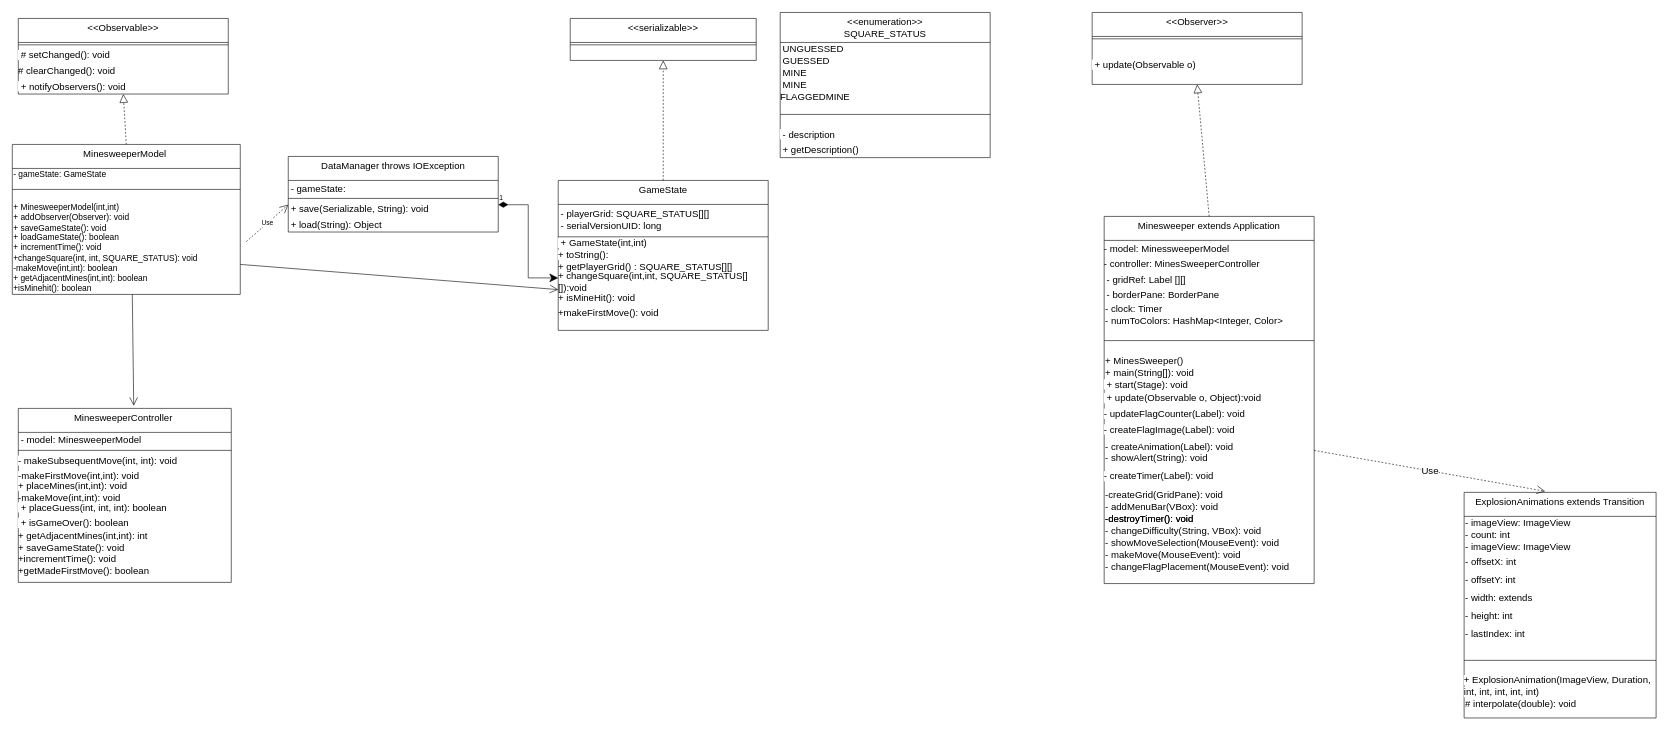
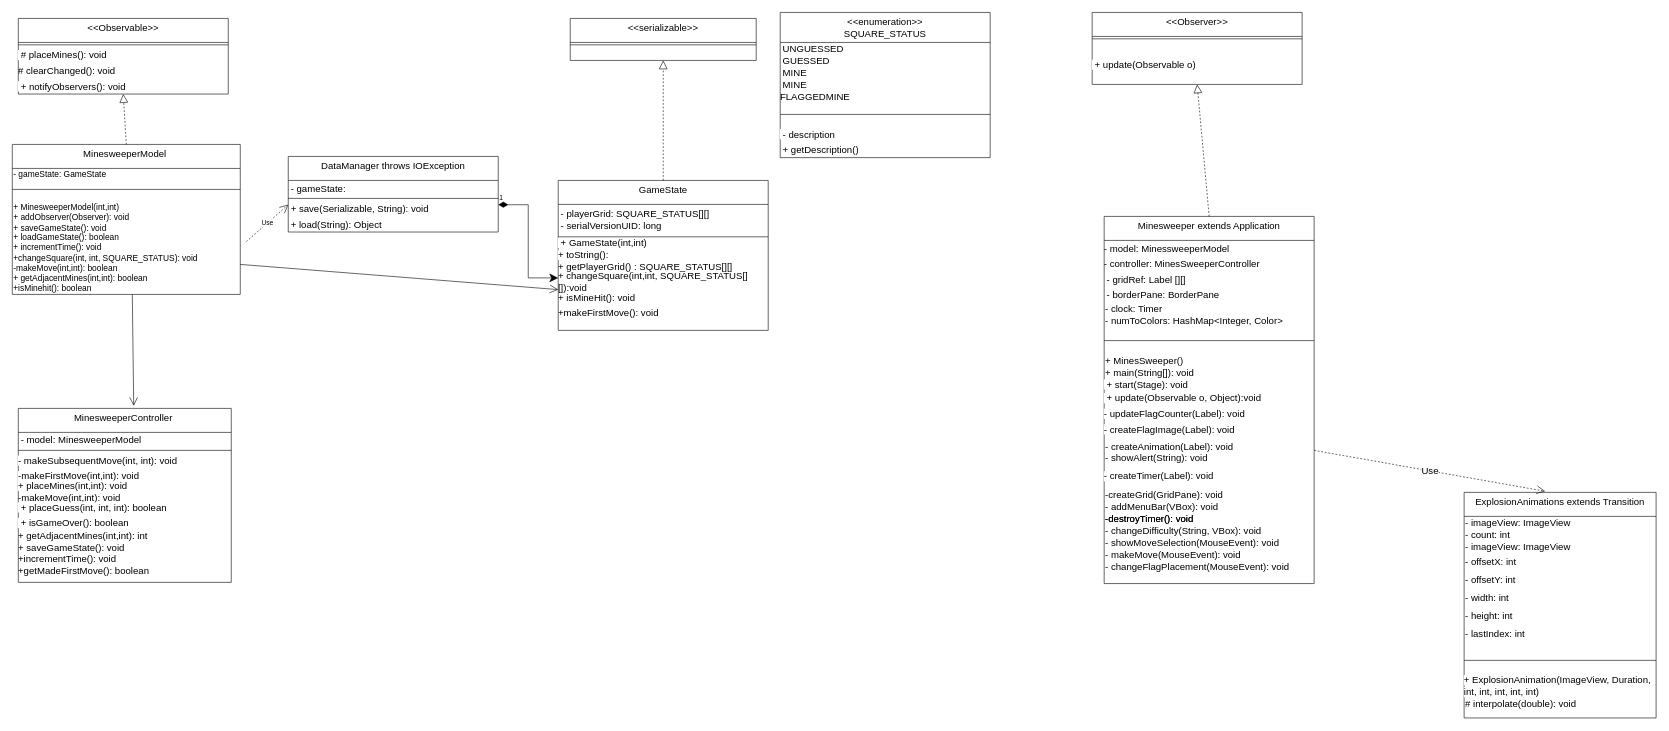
node "# setChanged(): void": label "# setChanged(): void" -> "# placeMines(): void"
node "- width: extends": label "- width: extends" -> "- width: int"
